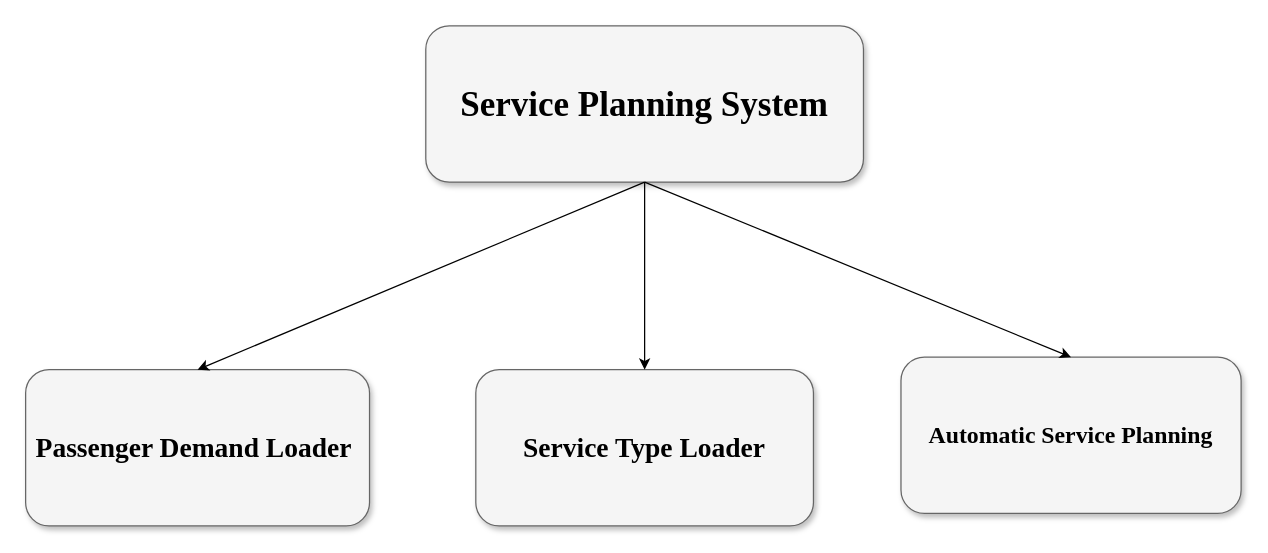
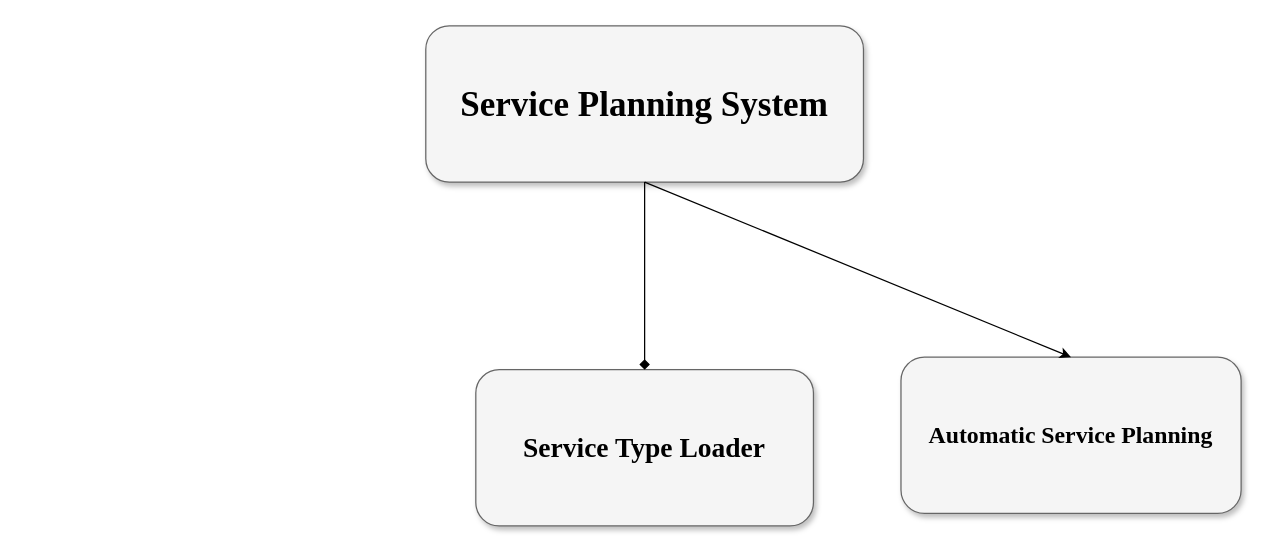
edge "Service Planning System" -> "Passenger Demand Loader": removed
edge "Service Planning System" -> "Service Type Loader": arrowhead classic -> diamond
node "Passenger Demand Loader": removed
